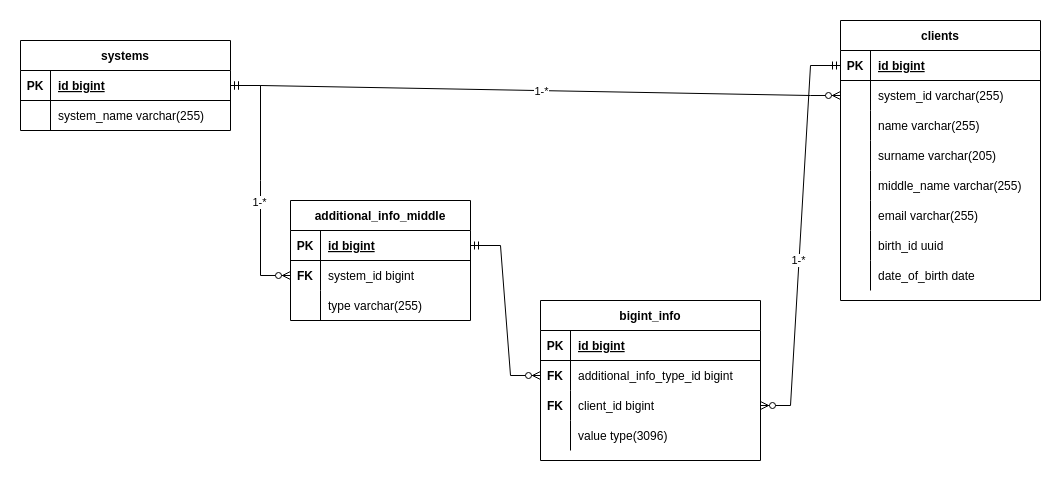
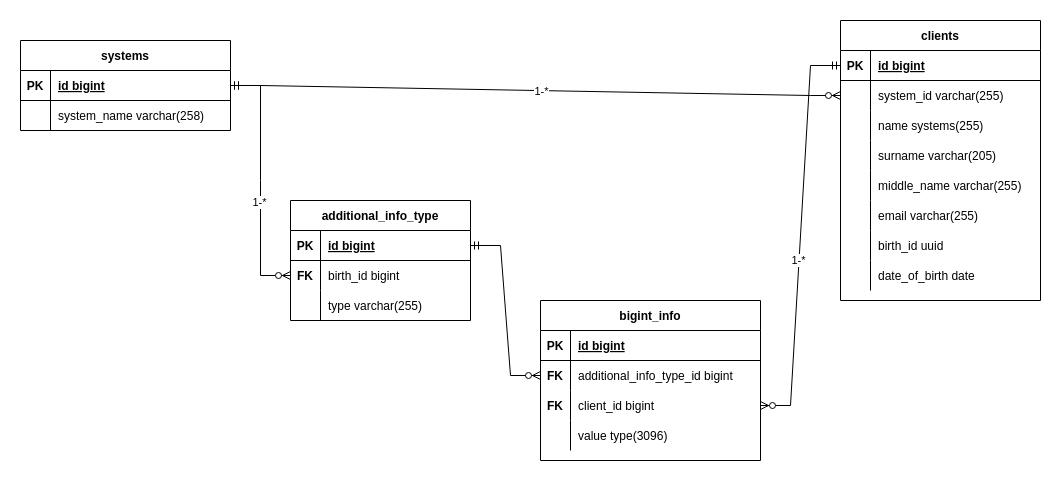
node "system_name varchar(255)": label "system_name varchar(255)" -> "system_name varchar(258)"
node "name varchar(255)": label "name varchar(255)" -> "name systems(255)"
node "additional_info_middle": label "additional_info_middle" -> "additional_info_type"
node "system_id bigint": label "system_id bigint" -> "birth_id bigint"
